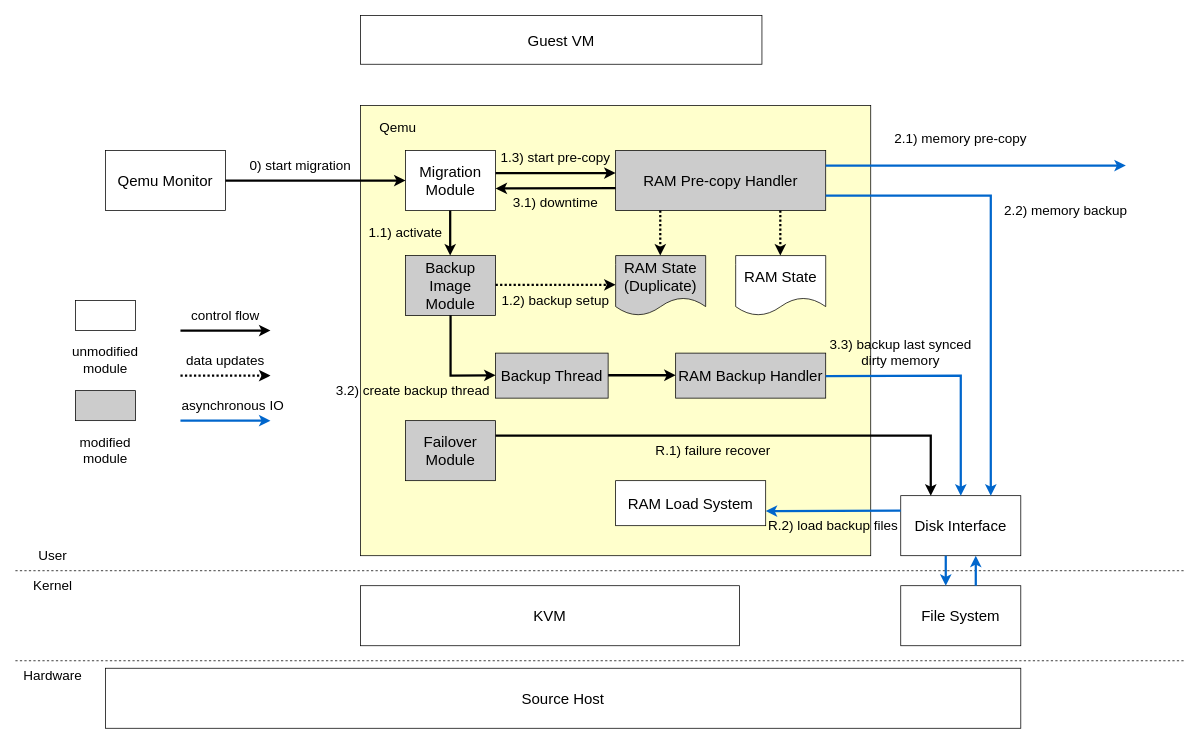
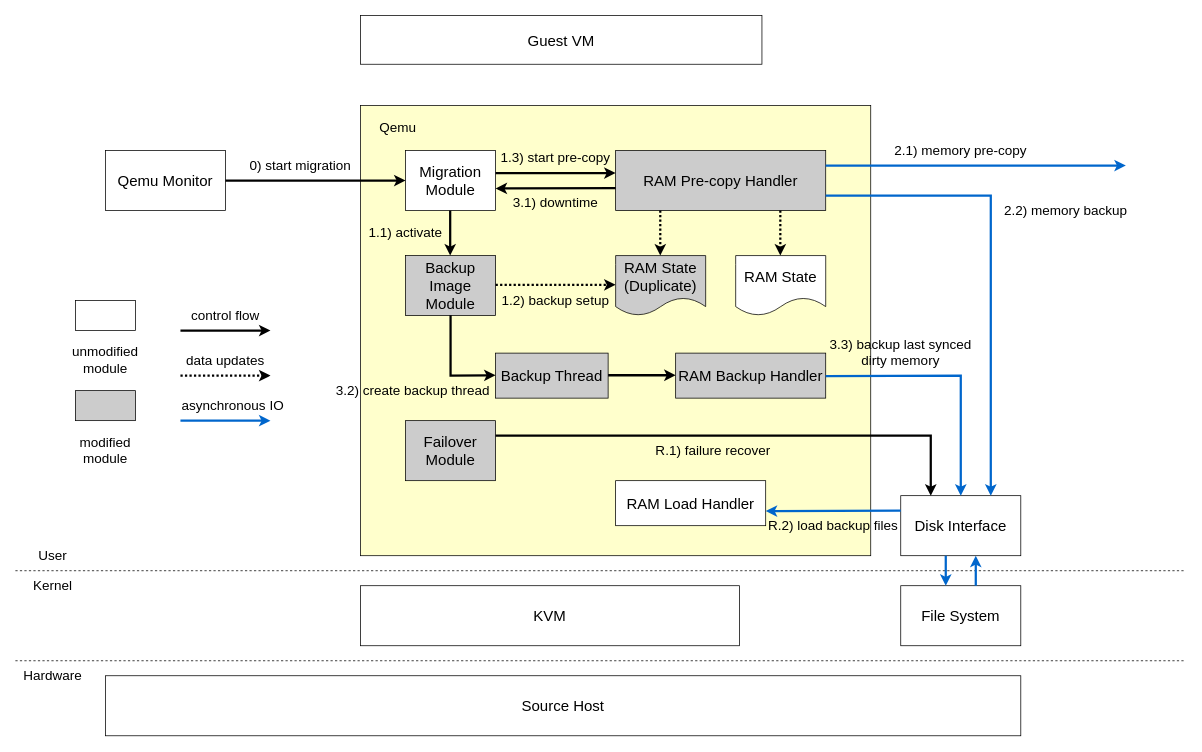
node "2.1) memory pre-copy": moved (960, 139) -> (960, 150)
node "RAM Load System": label "RAM Load System" -> "RAM Load Handler"
node "Source Host": moved (563, 698) -> (563, 705)
